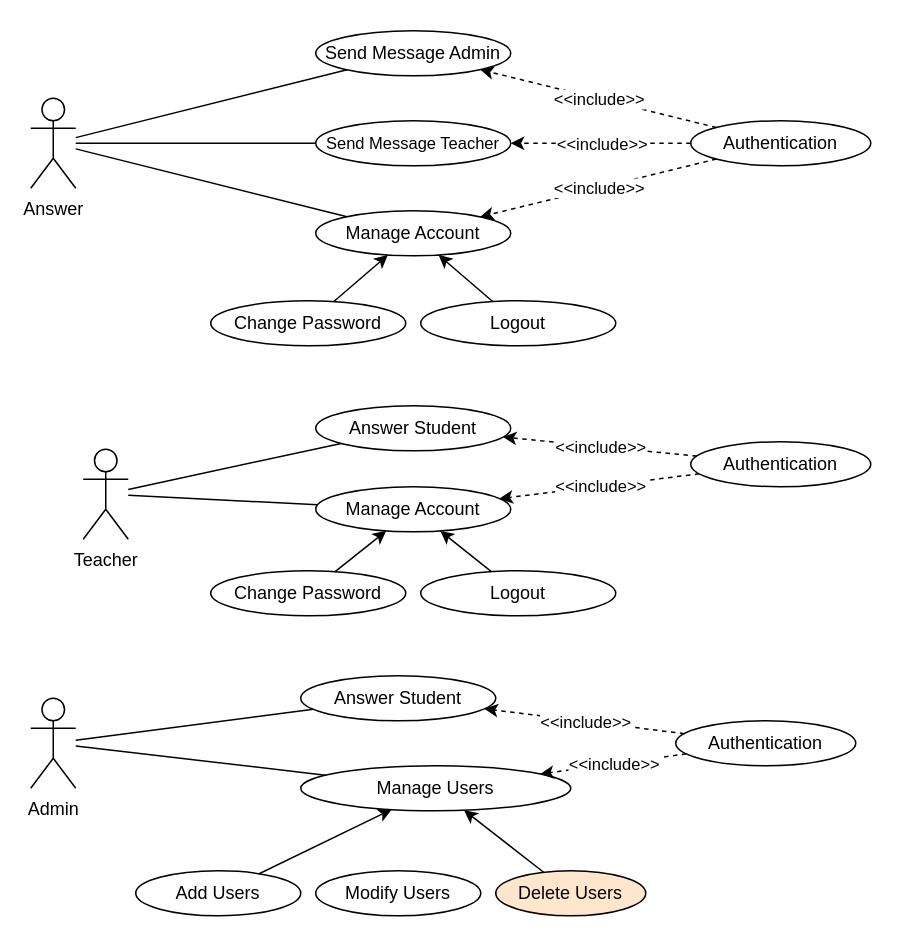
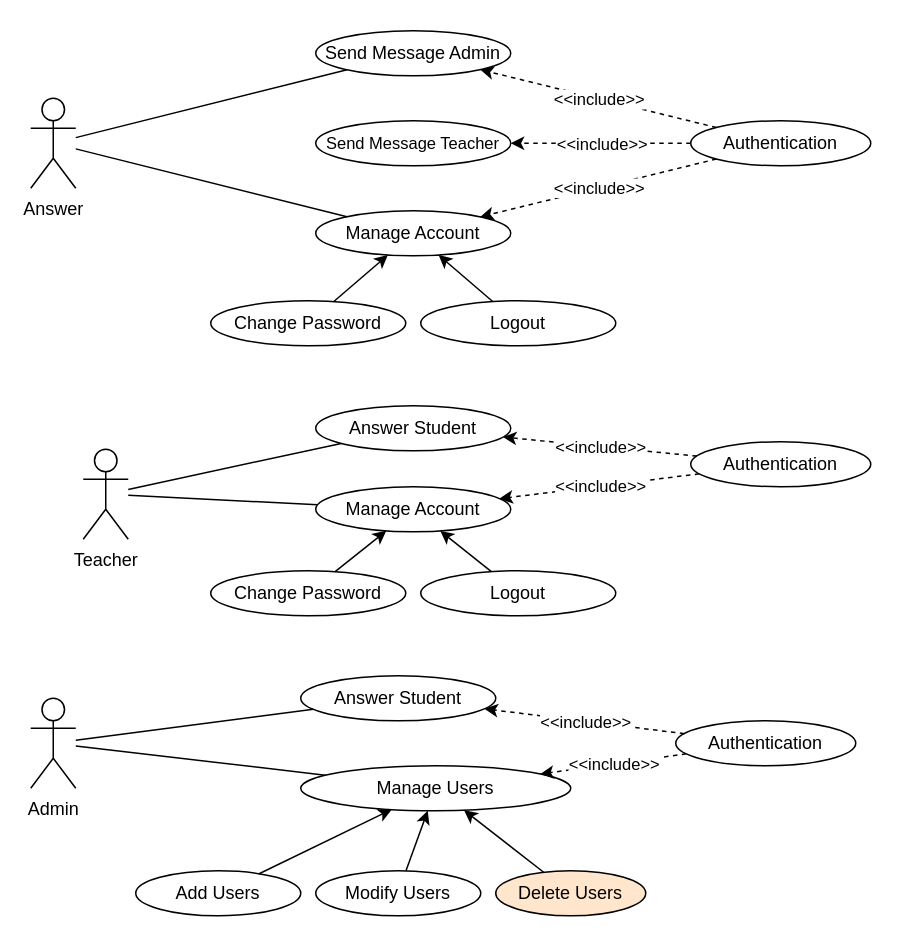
edge "Answer" -- "Send Message Teacher": removed
edge "Modify Users" -> "Manage Users": added
